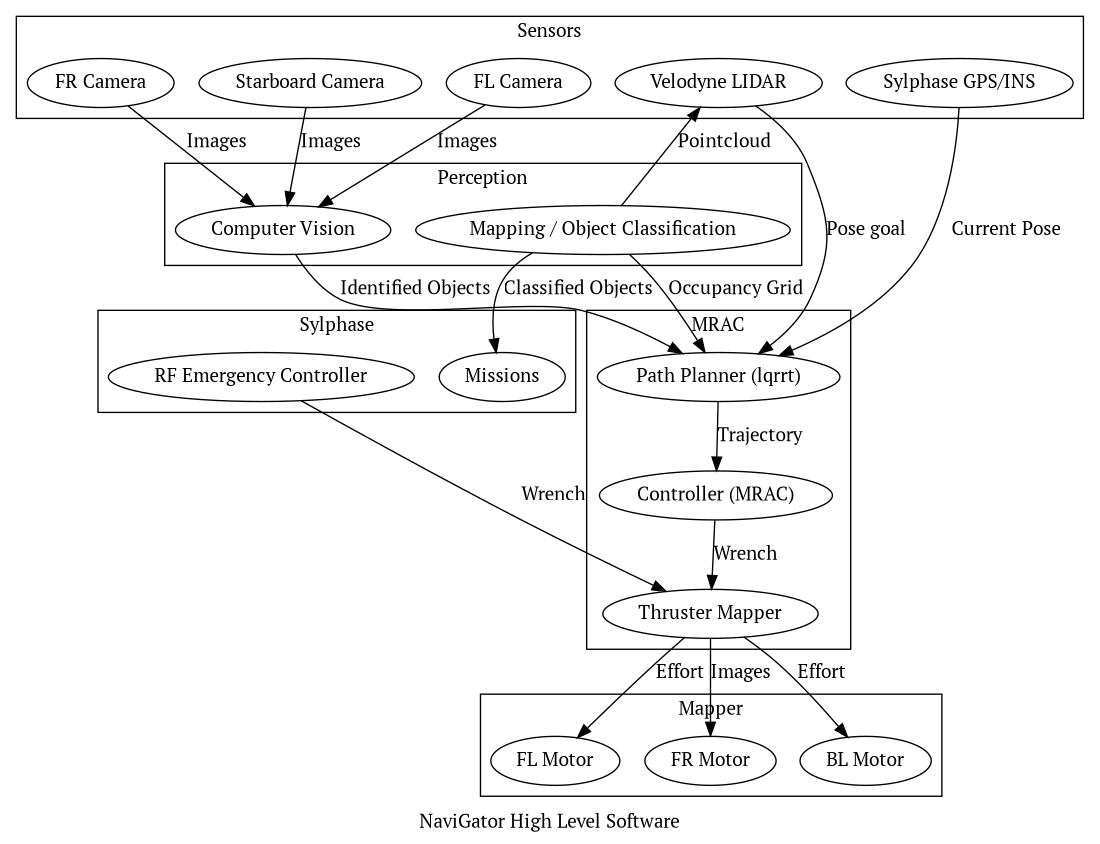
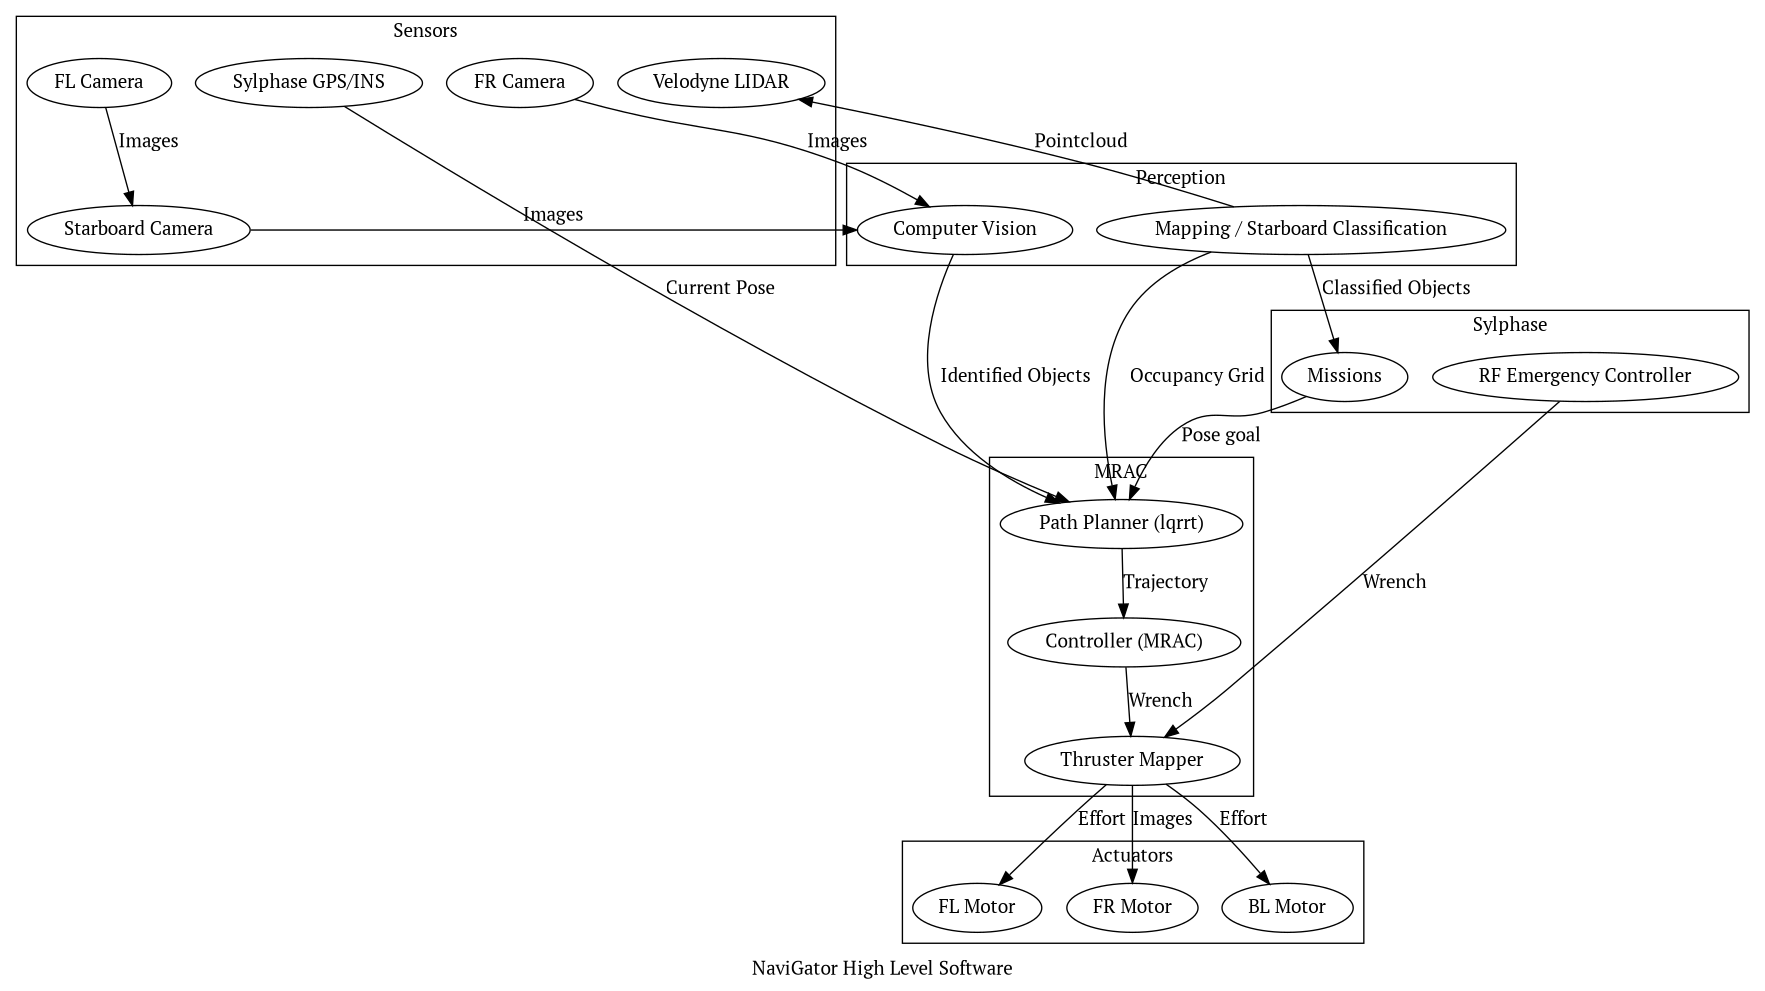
edge "FL Camera" -> "Computer Vision": now "FL Camera" -> "Starboard Camera"
edge "Velodyne LIDAR" -> "Path Planner (lqrrt)": now "Missions" -> "Path Planner (lqrrt)"
node "Mapping / Object Classification": label "Mapping / Object Classification" -> "Mapping / Starboard Classification"
cluster "Mapper": label "Mapper" -> "Actuators"
